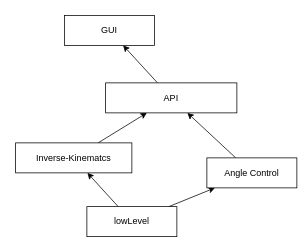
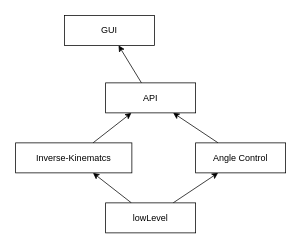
node "API": size 131x30 -> 90x30
node "Angle Control": moved (252, 173) -> (240, 158)
node "lowLevel": moved (132, 222) -> (150, 218)
